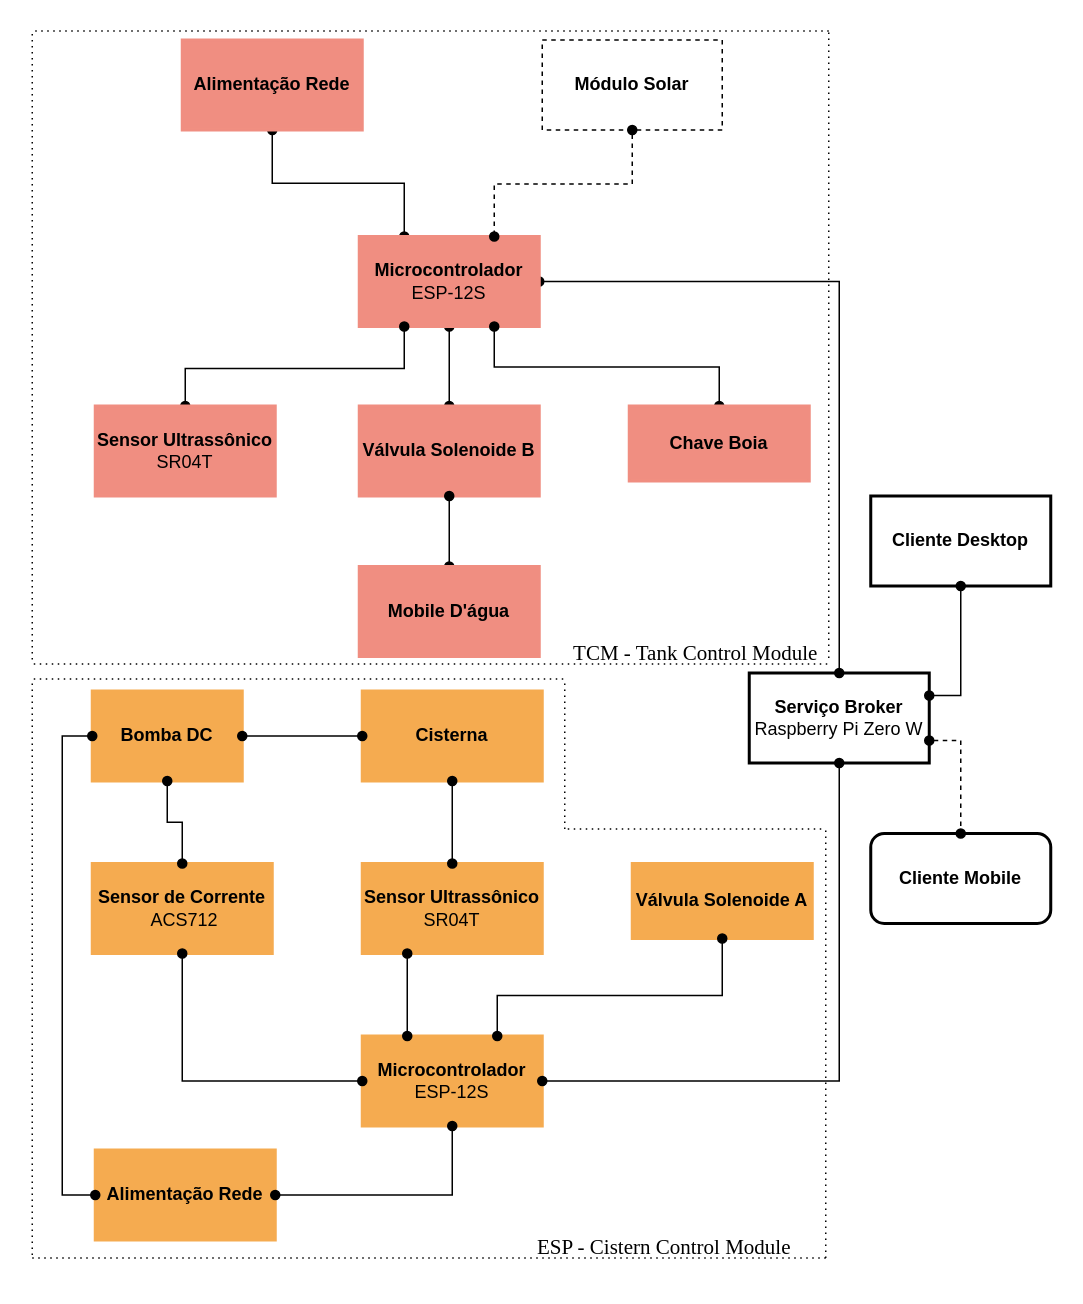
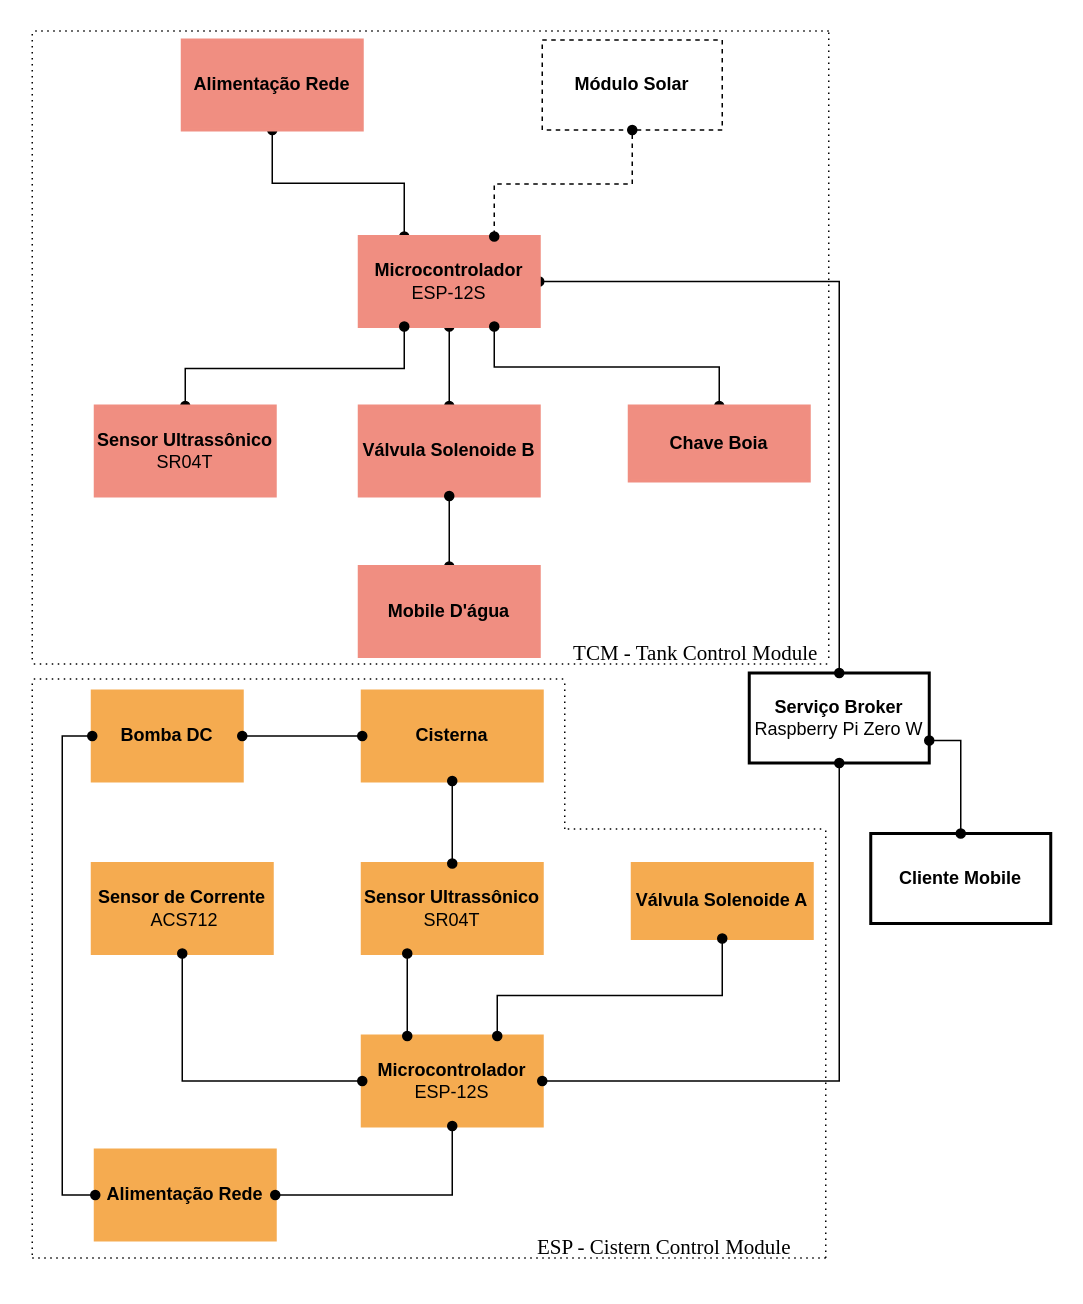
node "Cliente Desktop": removed
edge "Cliente Desktop" -- "Serviço Broker Raspberry Pi Zero W": removed
edge "Serviço Broker Raspberry Pi Zero W" -- "Cliente Mobile": style dashed -> solid
edge "Bomba DC" -- "Sensor de Corrente ACS712": removed
node "Cliente Mobile": shape rounded rectangle -> rectangle
